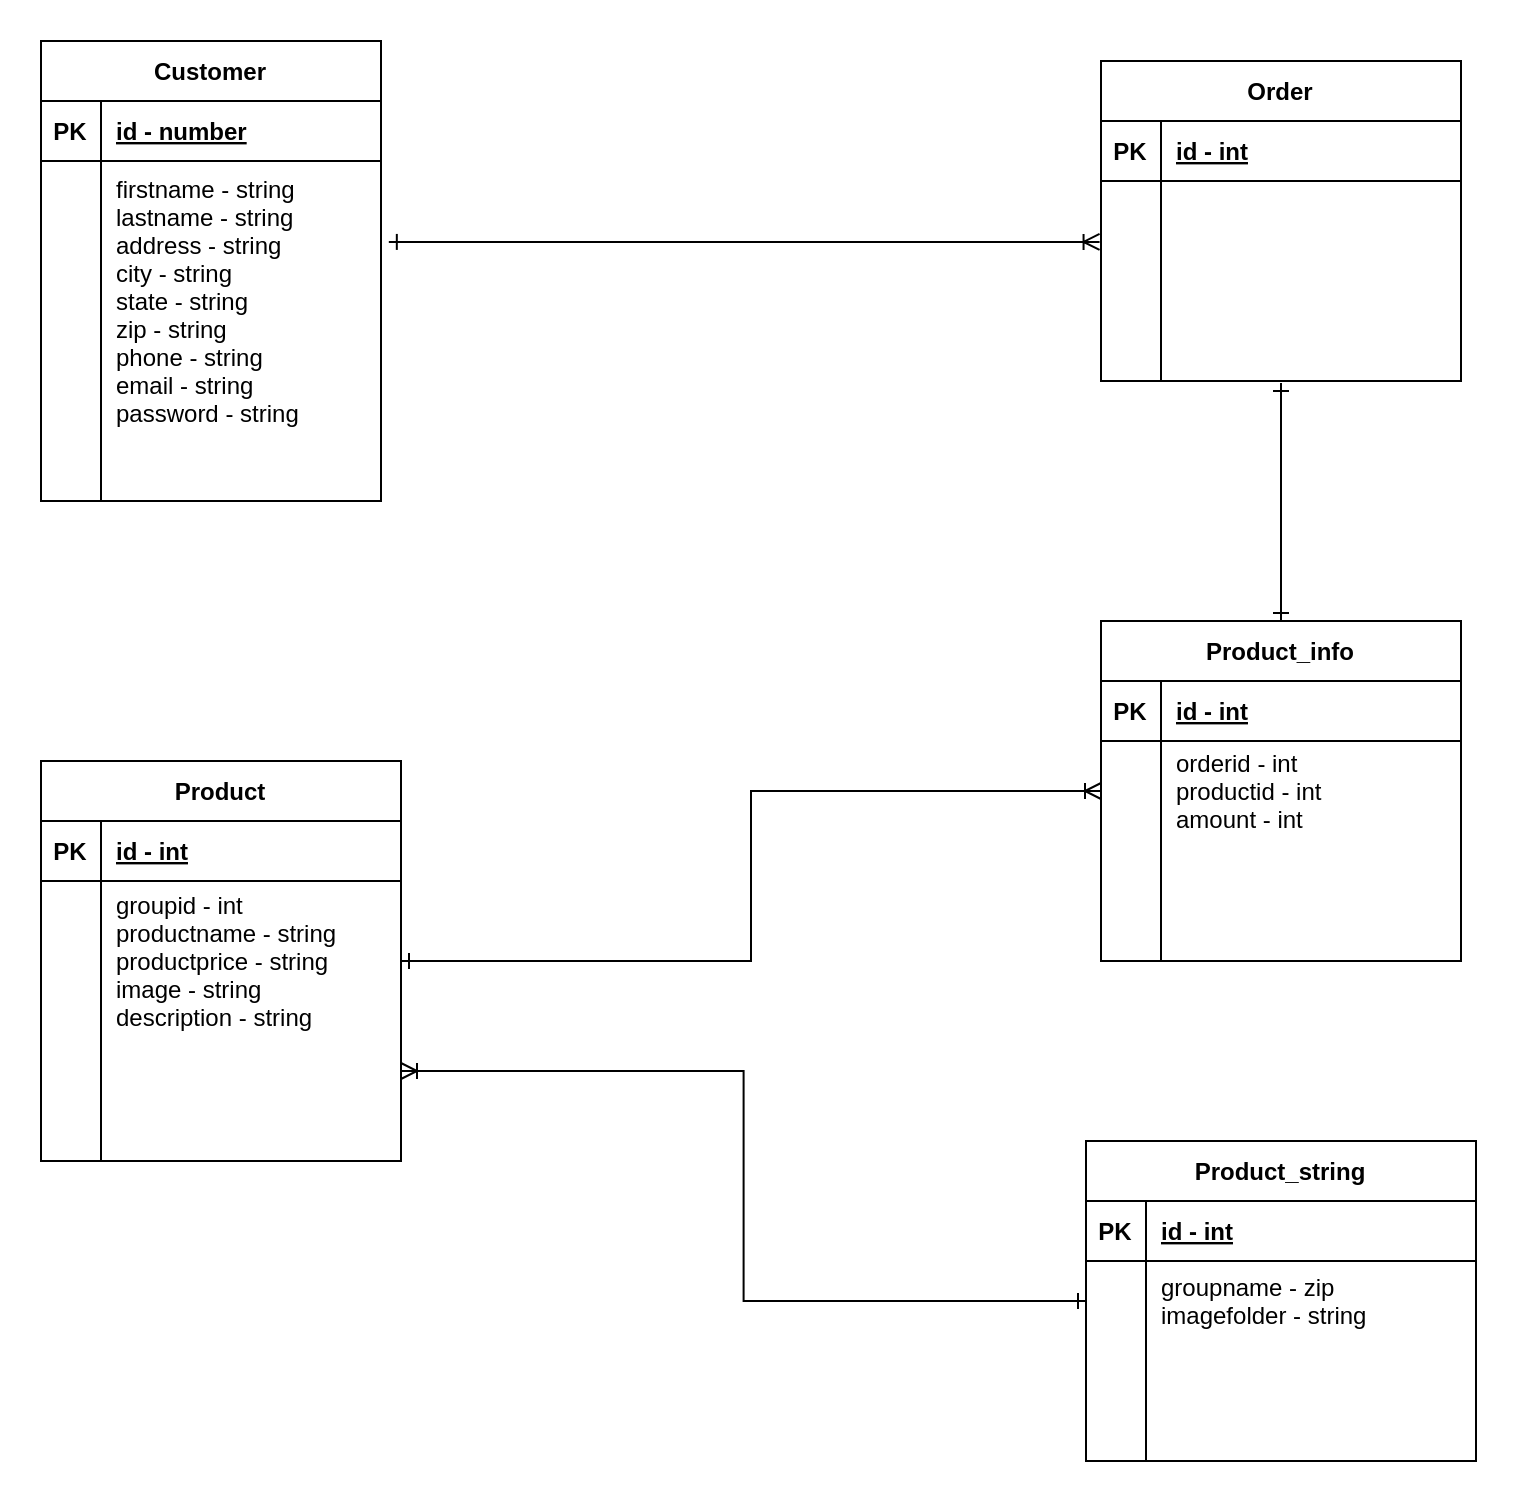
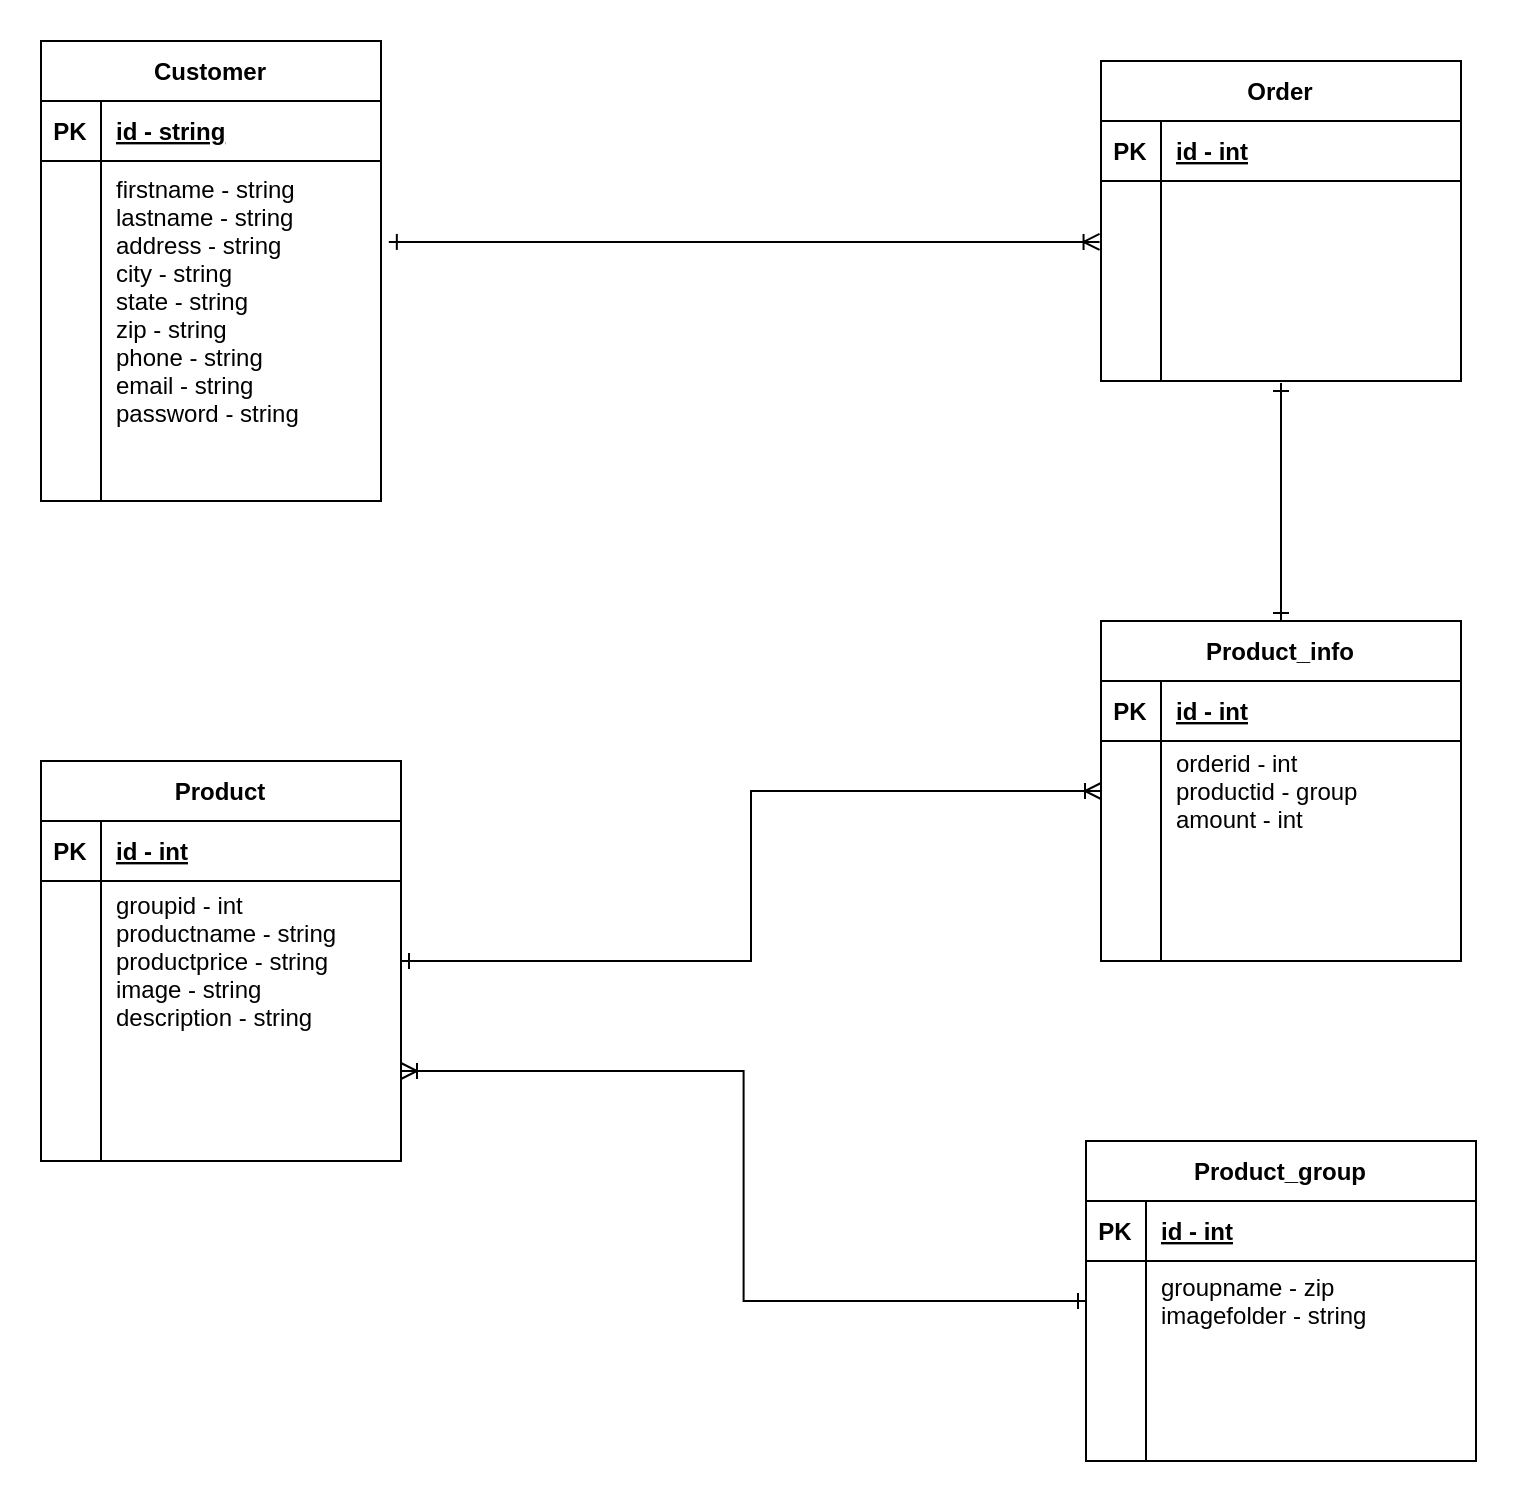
node "id - number": label "id - number" -> "id - string"
node "orderid - int productid - int amount - int": label "orderid - int productid - int amount - int" -> "orderid - int productid - group amount - int"
node "Product_string": label "Product_string" -> "Product_group"
